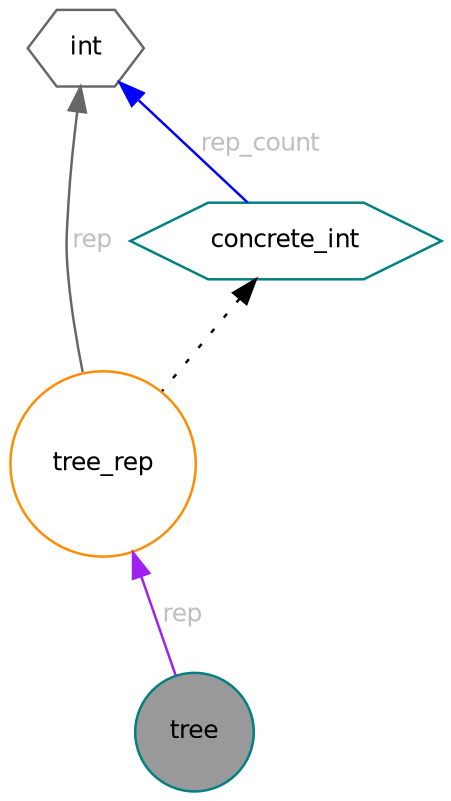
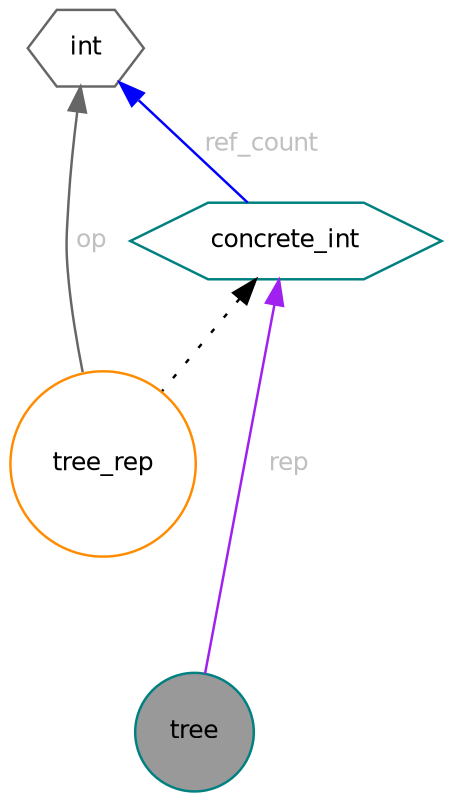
edge "concrete_int" -> "int": label " rep_count" -> " ref_count"
edge "tree_rep" -> "int": label " rep" -> " op"
edge "tree" -> "tree_rep": now "tree" -> "concrete_int"
